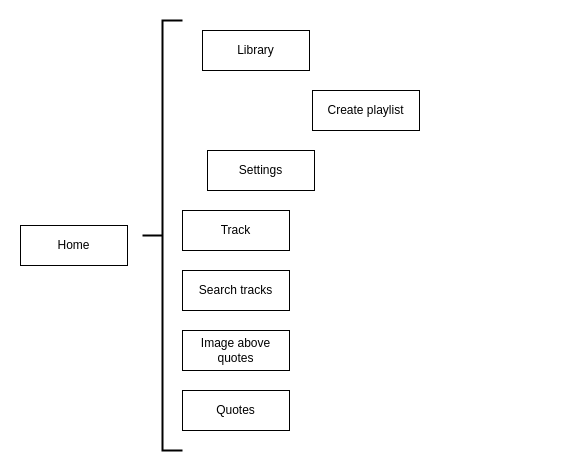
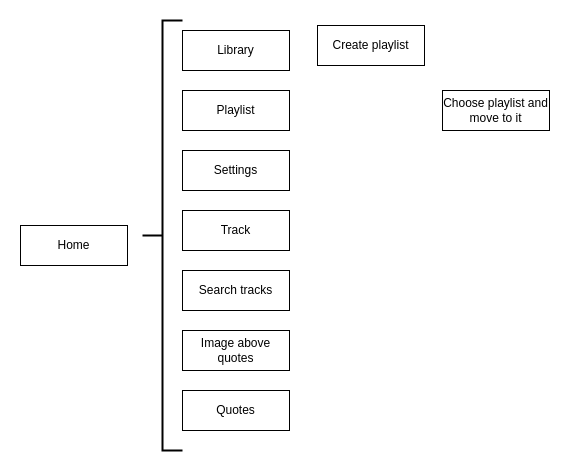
node "Library": moved (256, 51) -> (236, 51)
node "Playlist": added
node "Create playlist": moved (366, 111) -> (371, 46)
node "Choose playlist and move to it": added
node "Settings": moved (261, 171) -> (236, 171)
